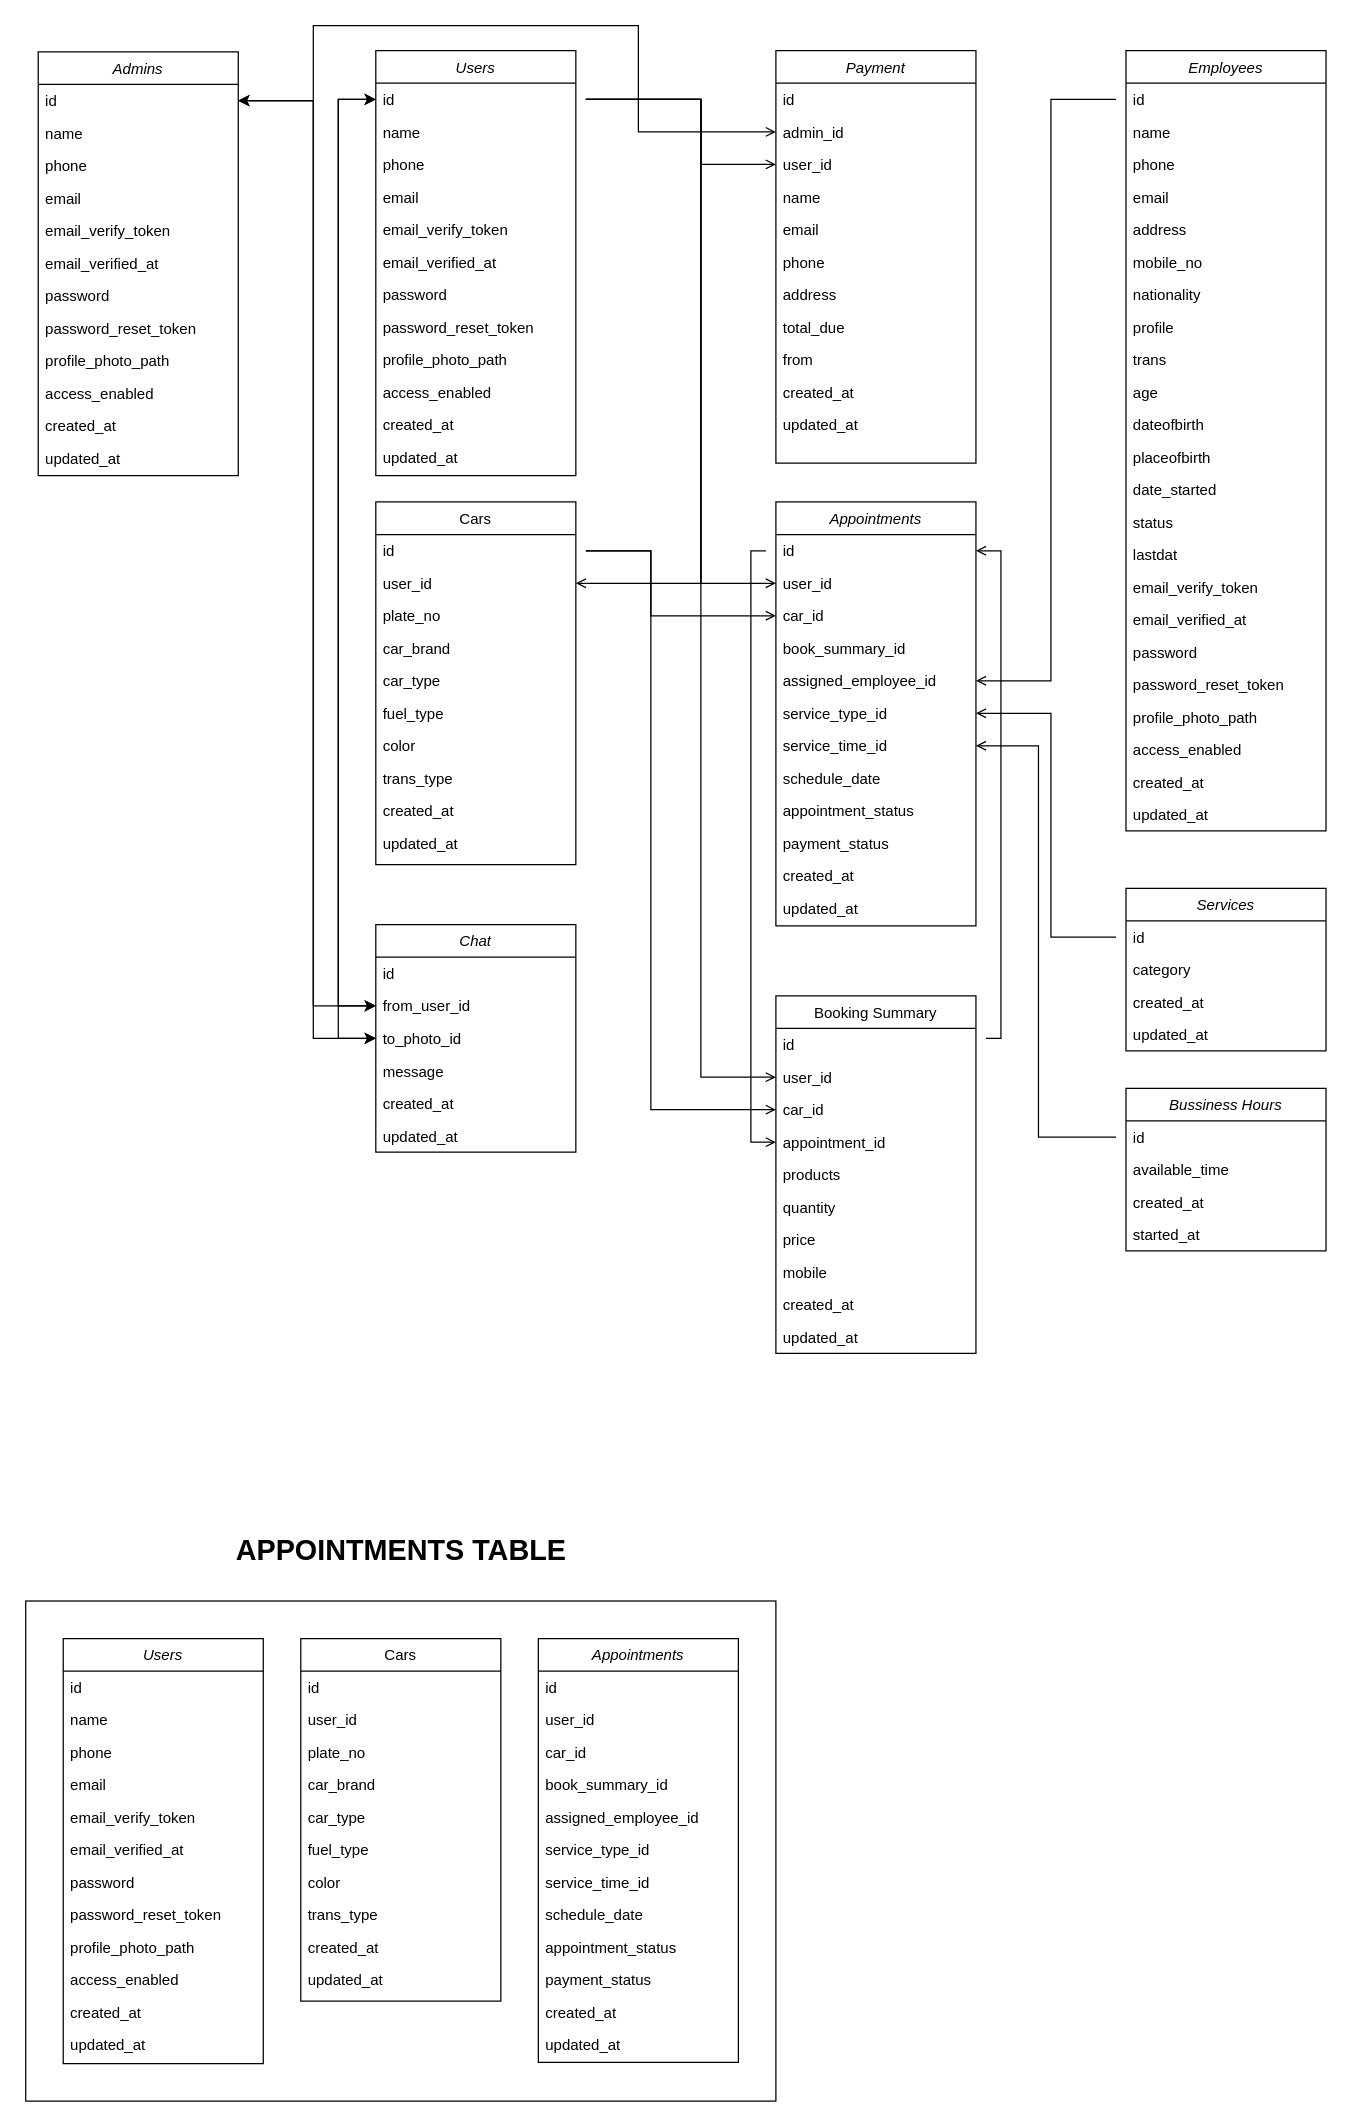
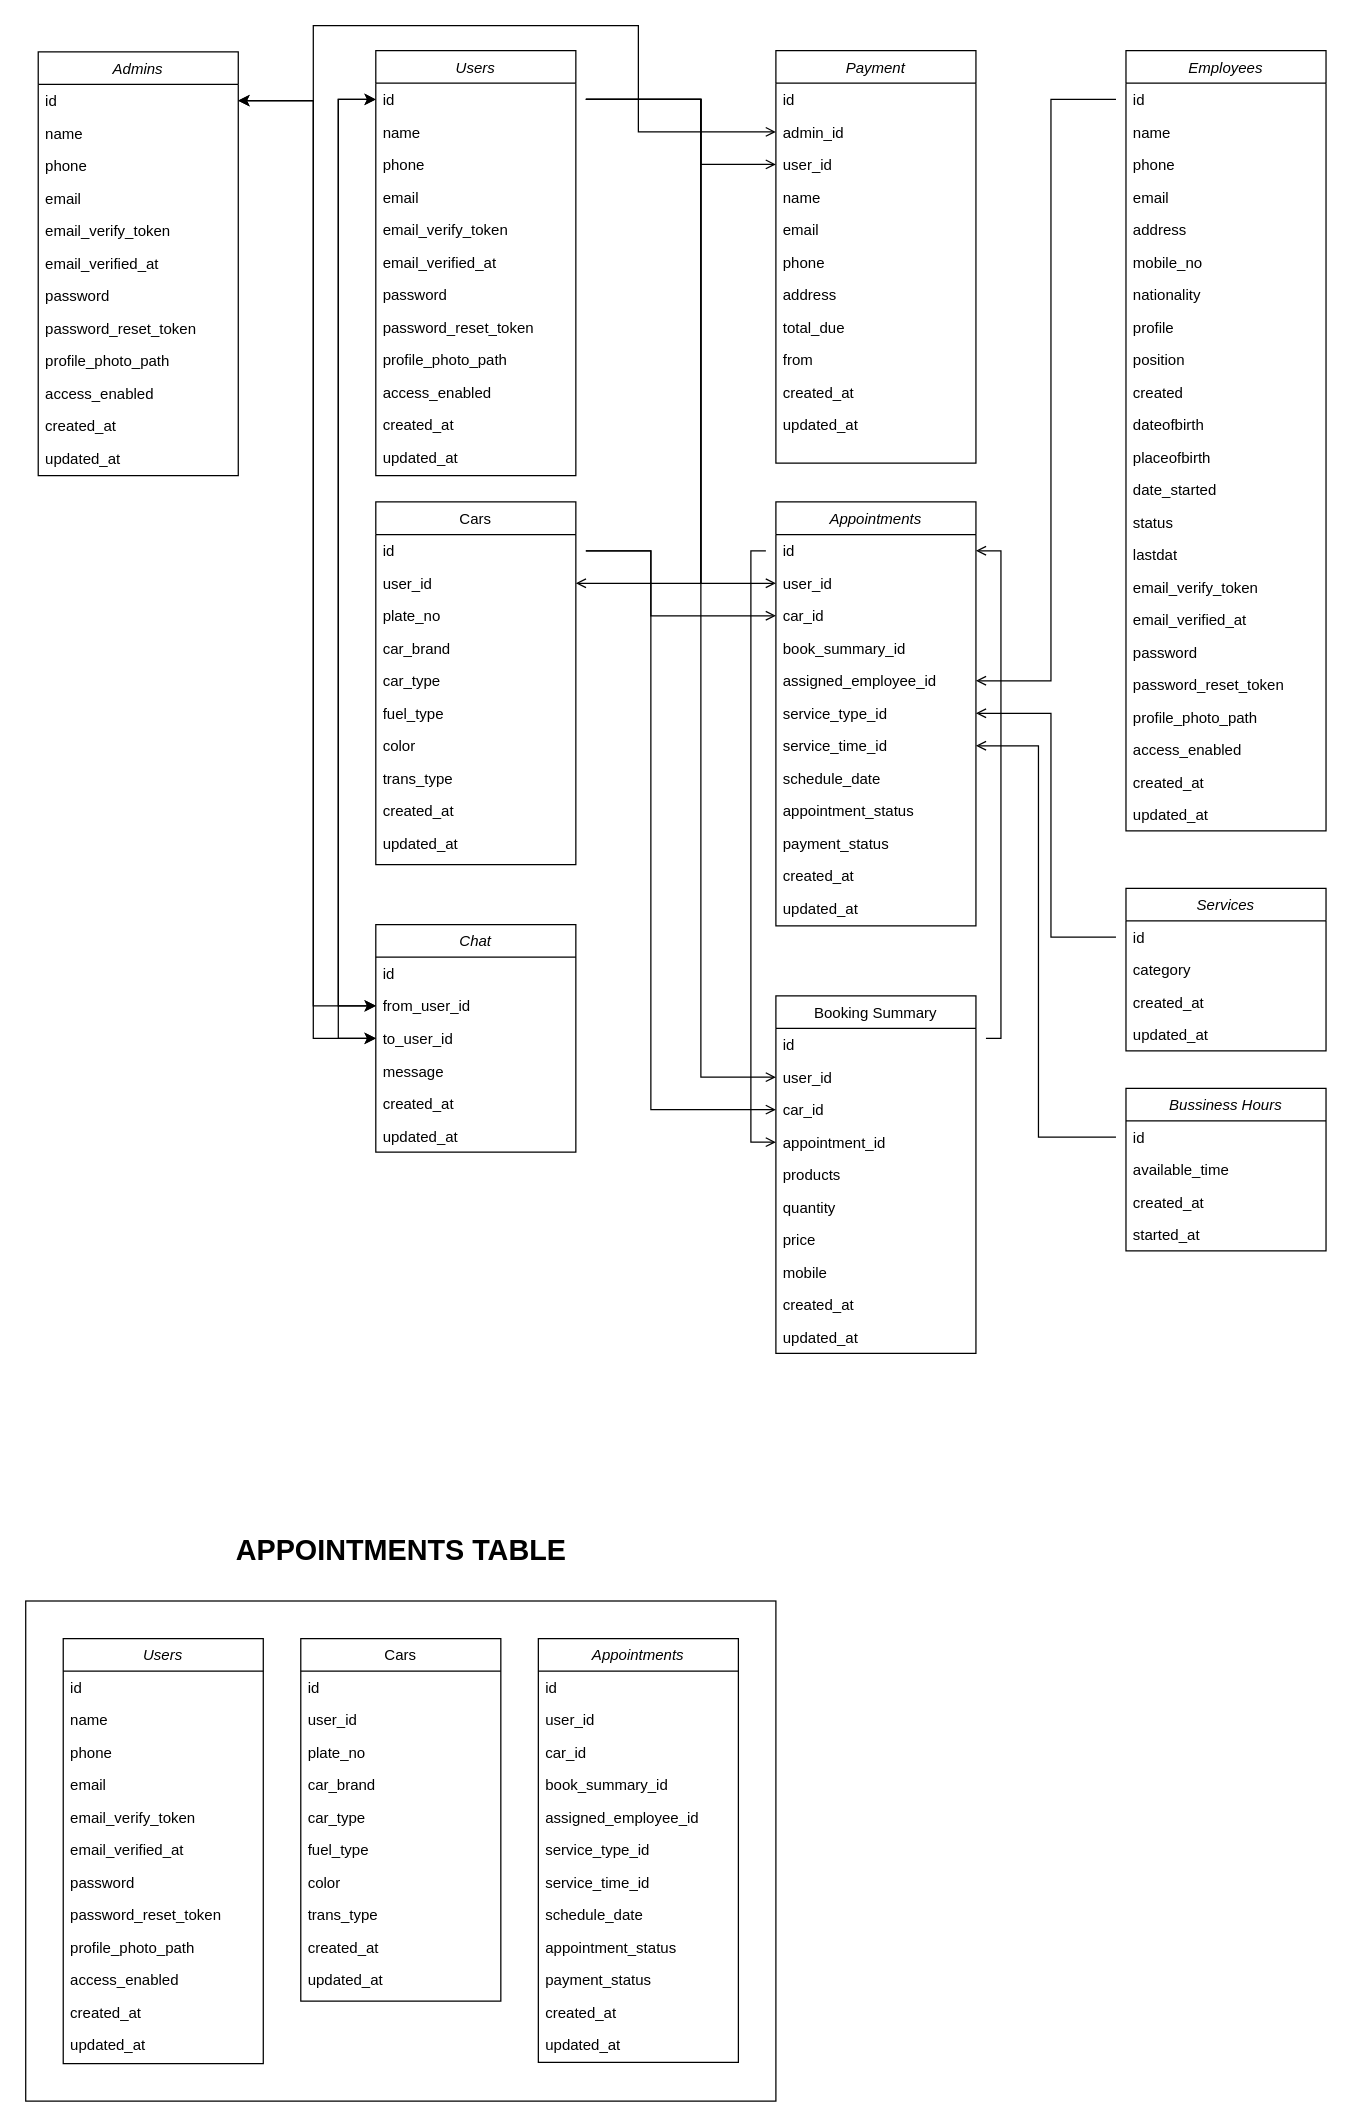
node "trans": label "trans" -> "position"
node "age": label "age" -> "created"
node "to_photo_id": label "to_photo_id" -> "to_user_id"
